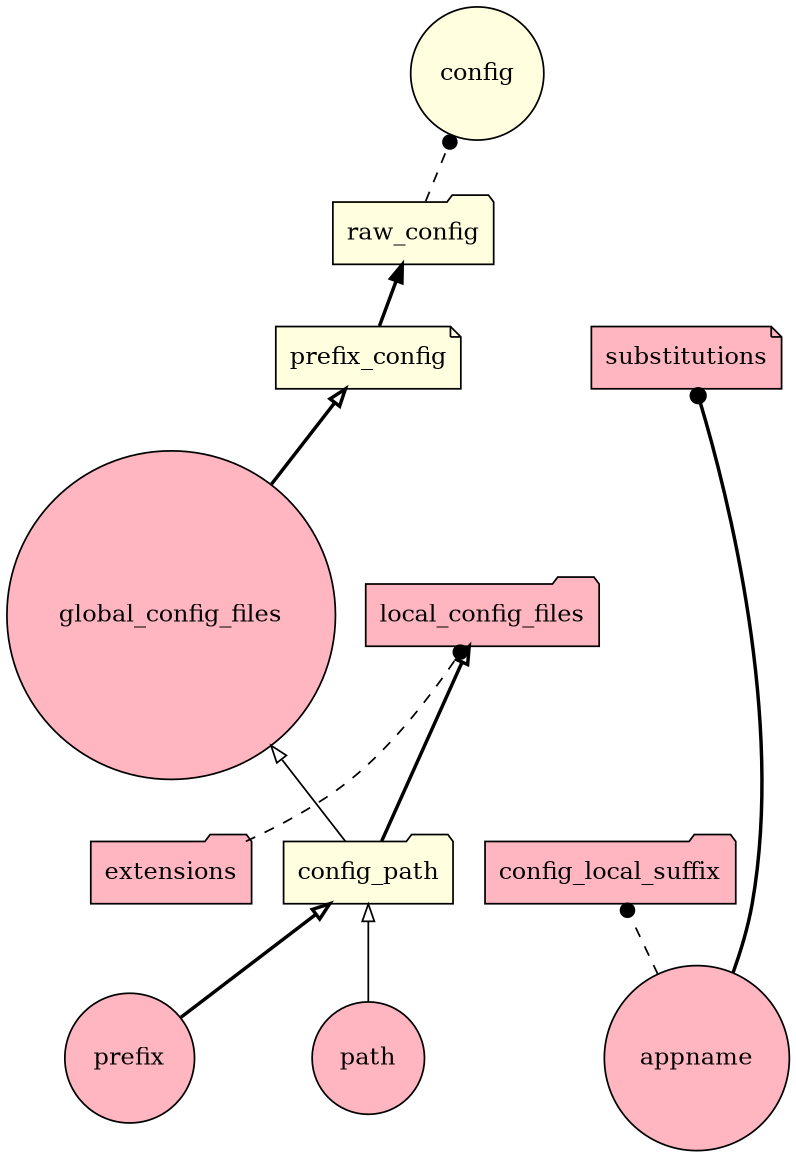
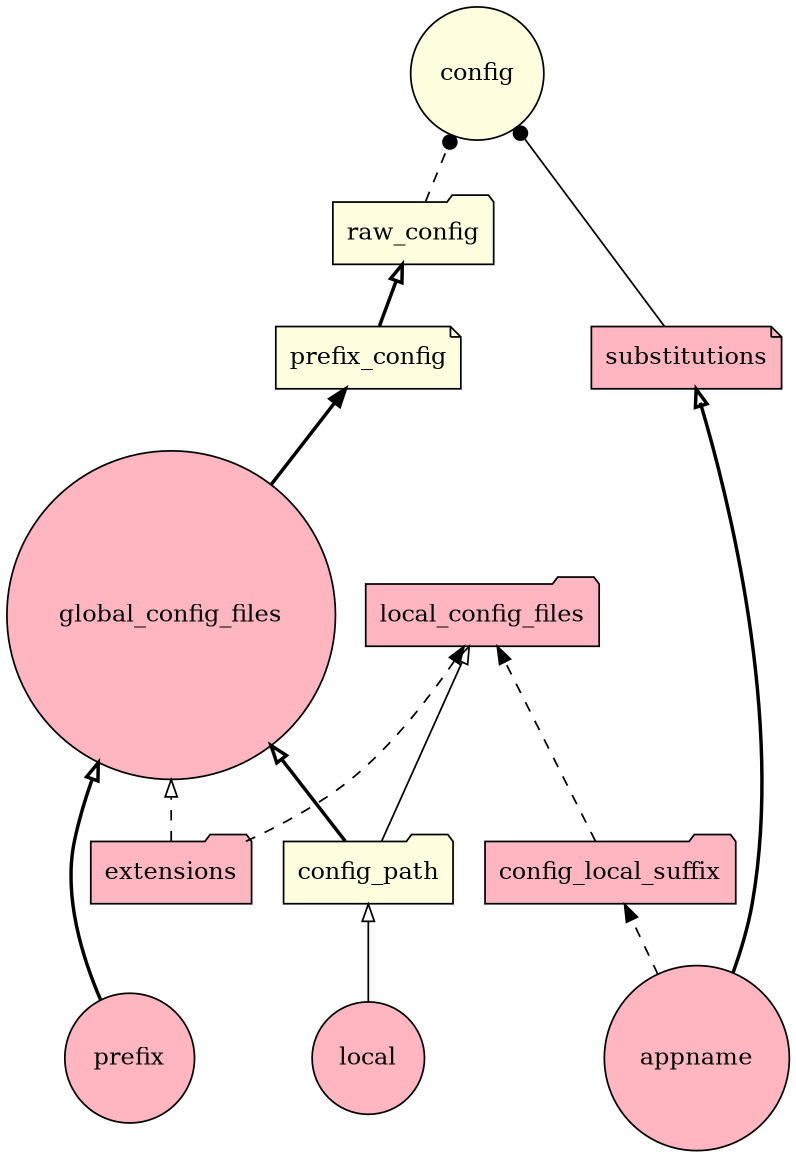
edge "substitutions" -> "config": added
edge "prefix_config" -> "raw_config": arrowhead normal -> onormal
edge "global_config_files" -> "prefix_config": arrowhead onormal -> normal
edge "appname" -> "substitutions": arrowhead dot -> onormal
edge "config_path" -> "local_config_files": style bold -> solid
edge "config_local_suffix" -> "local_config_files": added
edge "extensions" -> "local_config_files": arrowhead dot -> normal
edge "config_path" -> "global_config_files": style solid -> bold
edge "extensions" -> "global_config_files": added
edge "appname" -> "config_local_suffix": arrowhead dot -> normal
edge "prefix" -> "config_path": now "prefix" -> "global_config_files"
node "path": label "path" -> "local"
